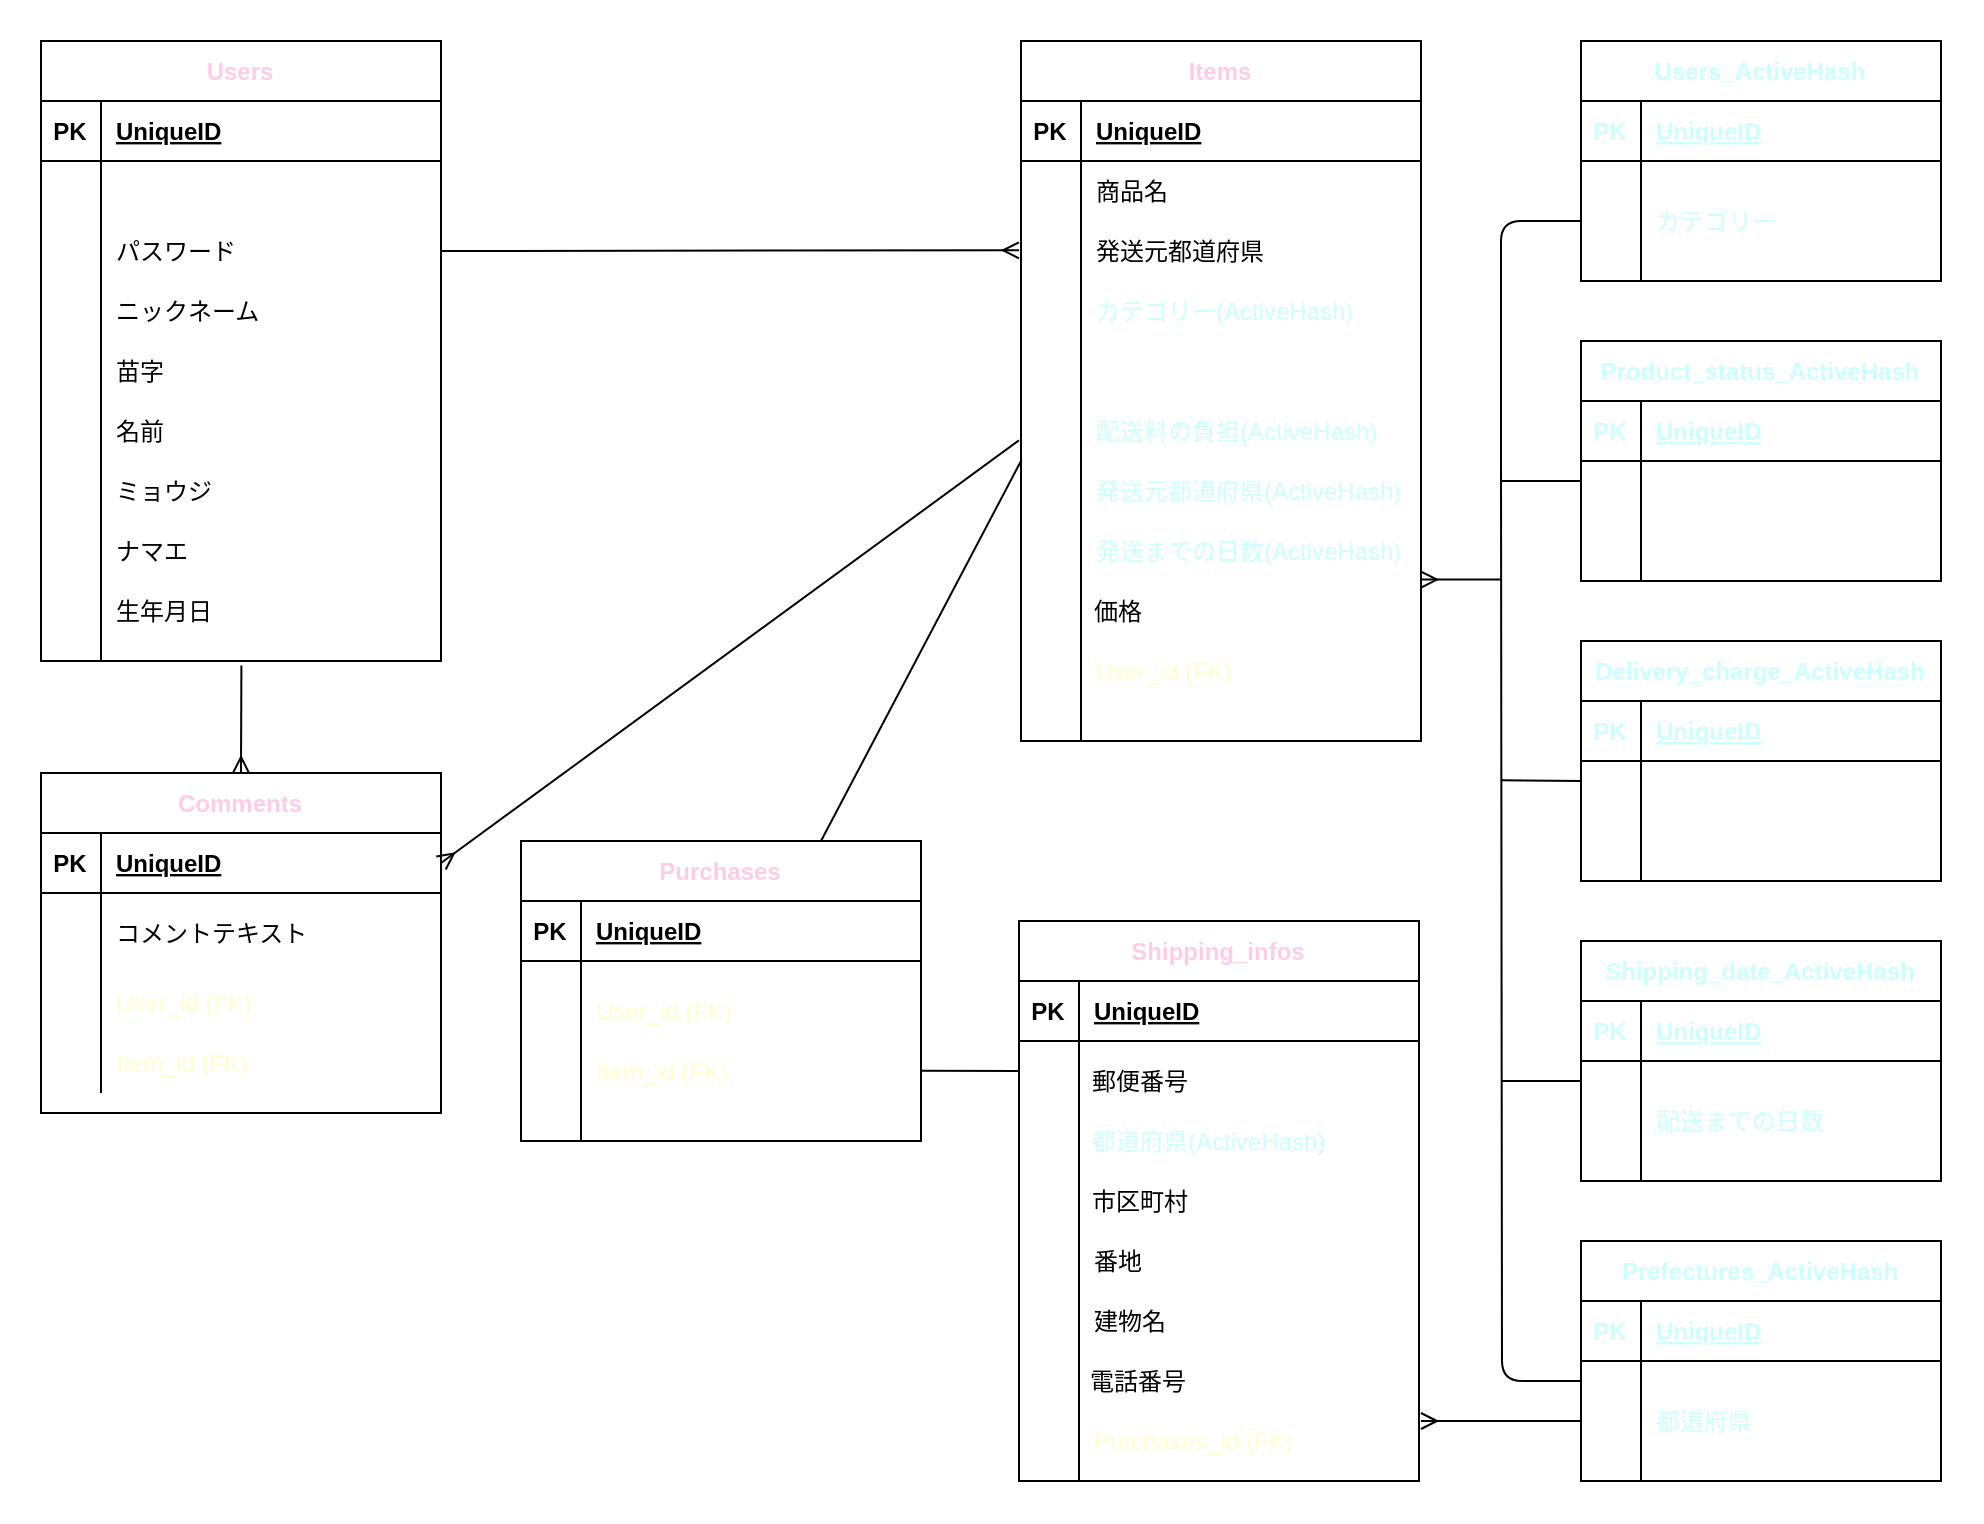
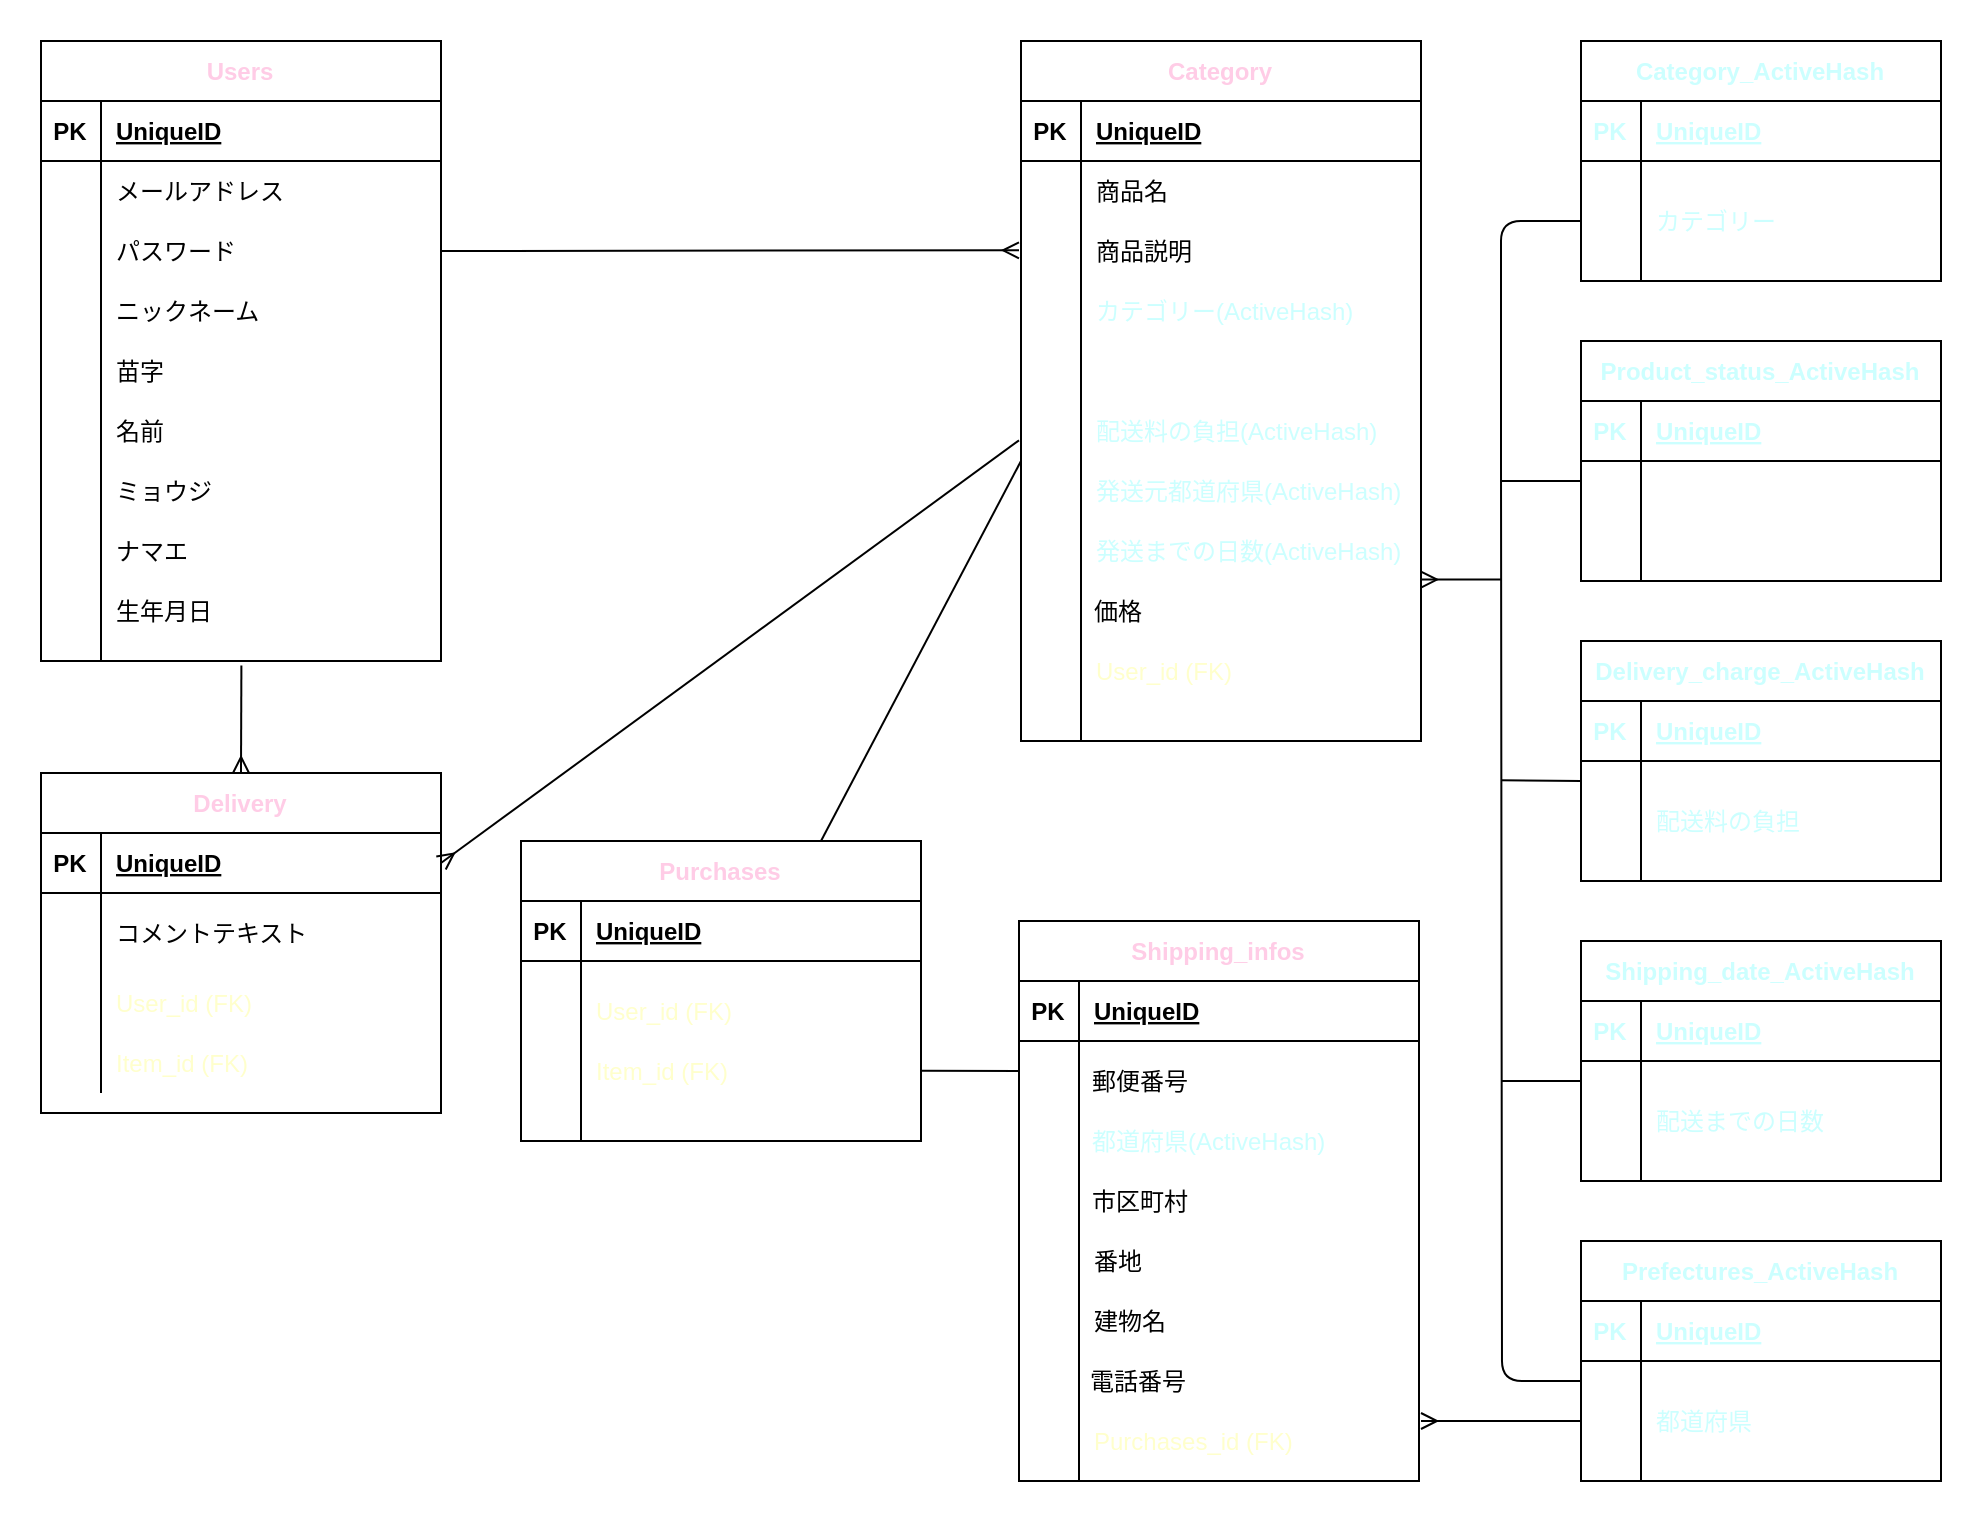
node "Items": label "Items" -> "Category"
node "Users_ActiveHash": label "Users_ActiveHash" -> "Category_ActiveHash"
node "メールアドレス": added
node "発送元都道府県": label "発送元都道府県" -> "商品説明"
node "Comments": label "Comments" -> "Delivery"
node "配送料の負担": added
